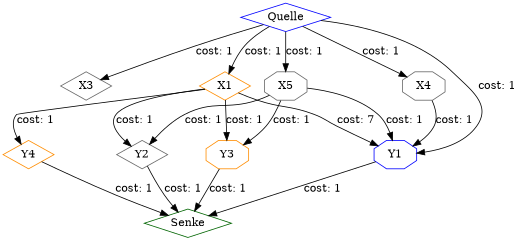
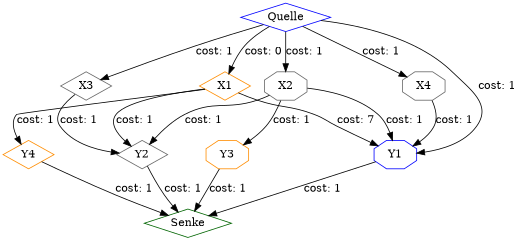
edge "Quelle" -> "X1": label "cost: 1" -> "cost: 0"
node "X5": label "X5" -> "X2"
edge "X1" -> "Y3": removed, label "cost: 1"
edge "X3" -> "Y2": added, label "cost: 1"
